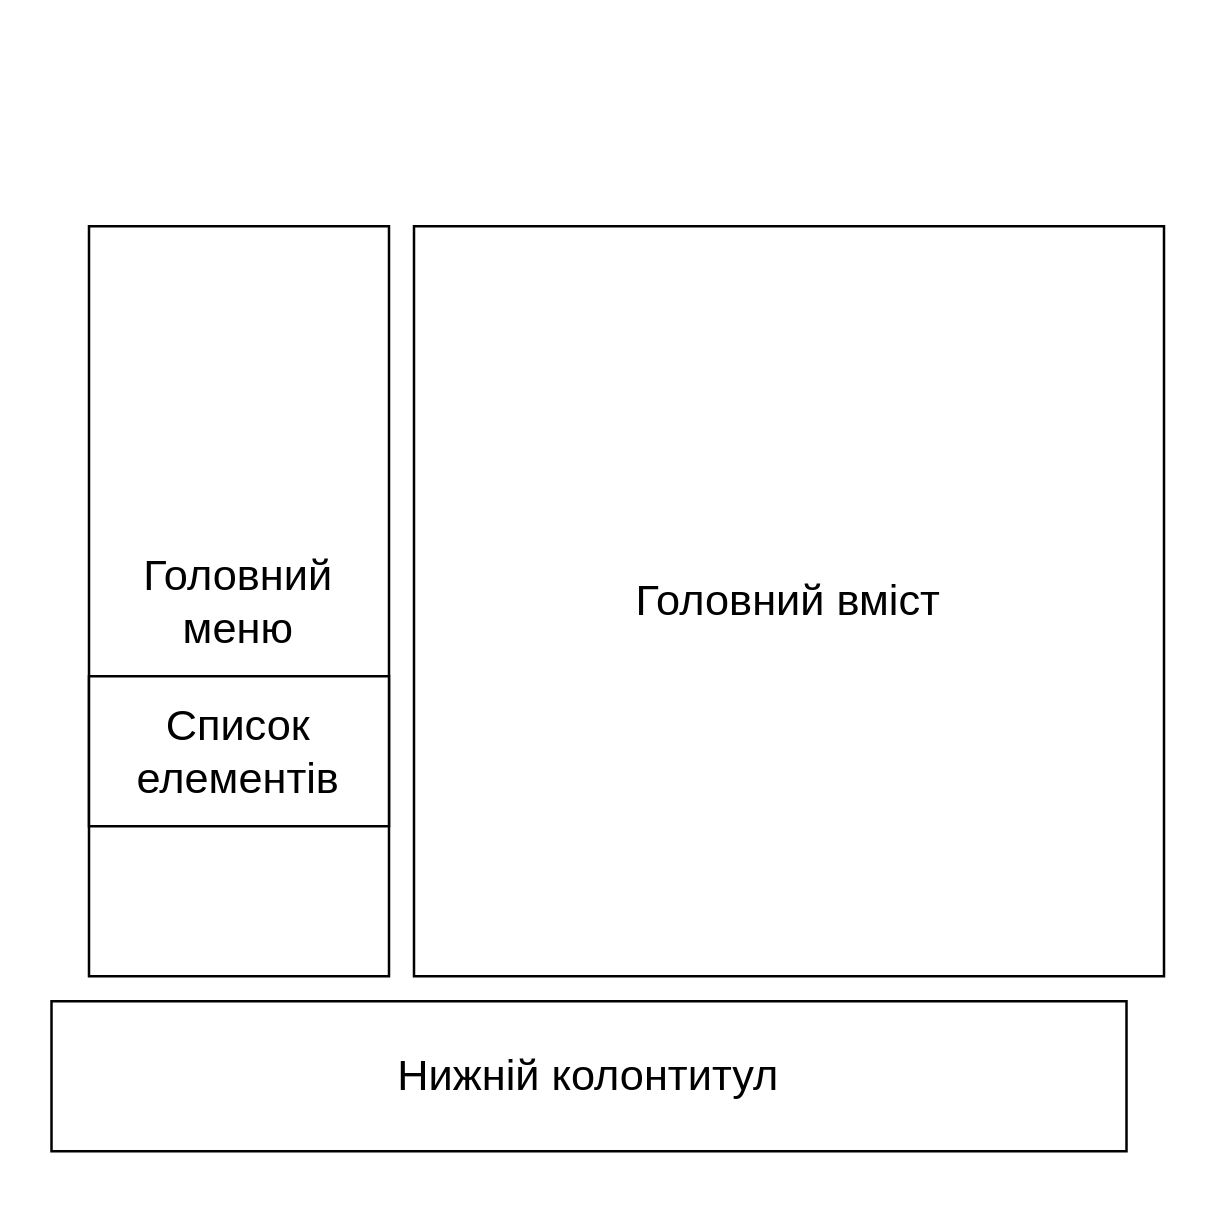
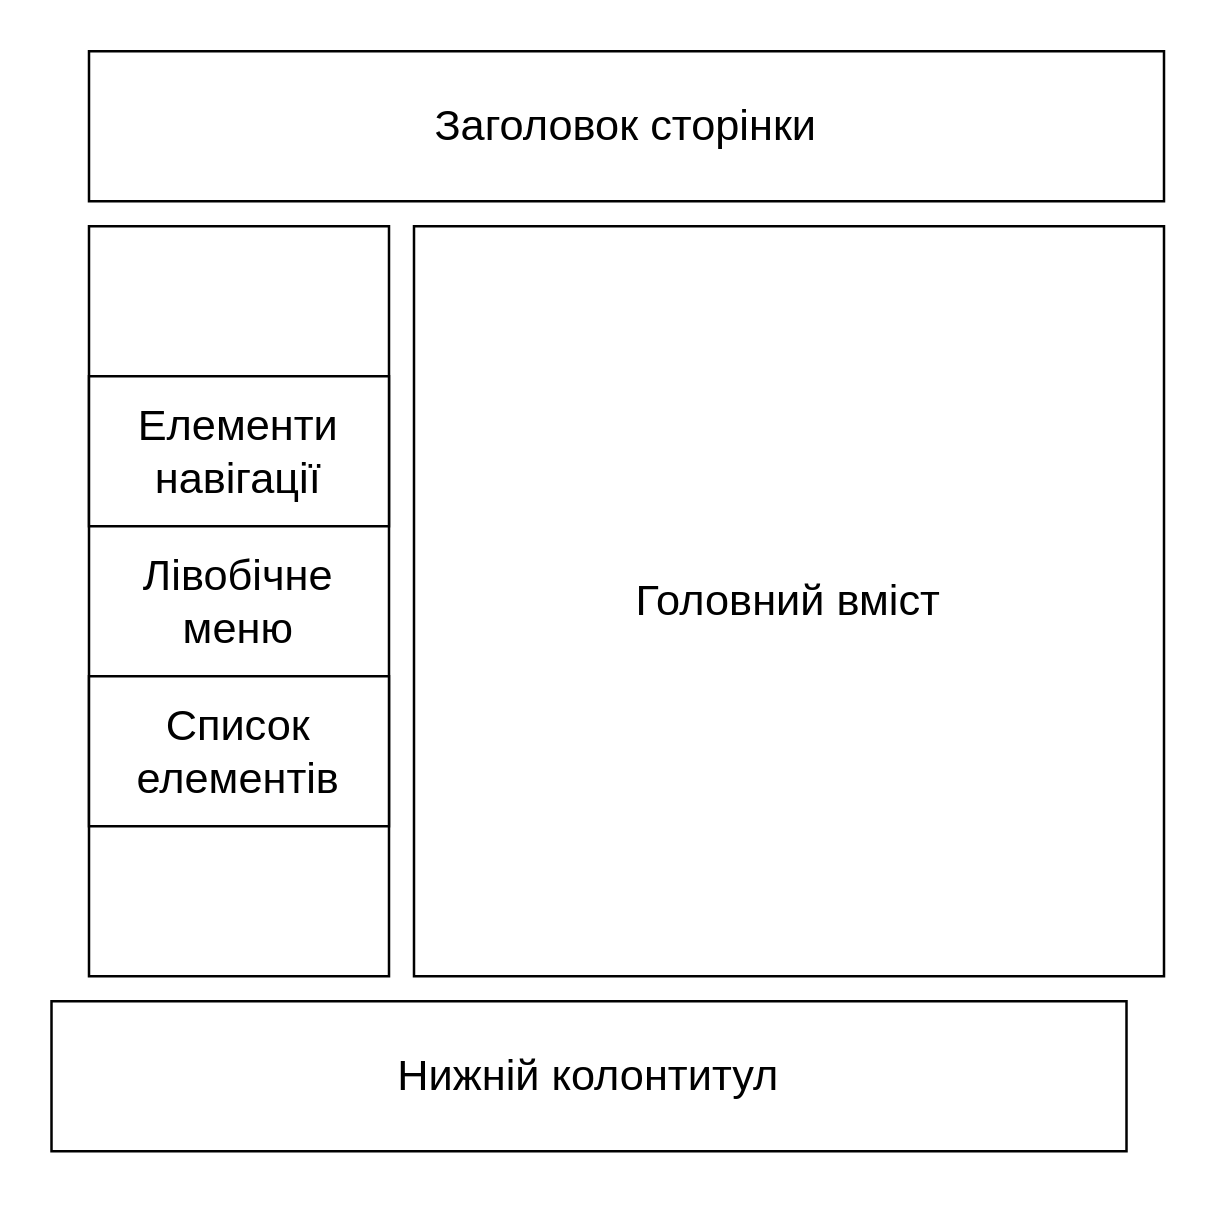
node "Заголовок сторінки": added
node "Елементи навігації": added
node "Головний меню": label "Головний меню" -> "Лівобічне меню"
